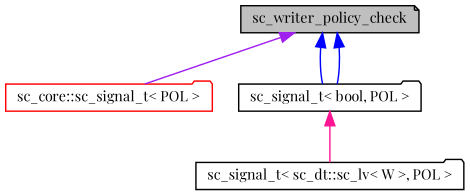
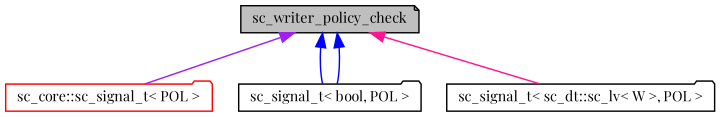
edge "sc_signal_t< sc_dt::sc_lv< W >, POL >" -> "sc_signal_t< bool, POL >": now "sc_signal_t< sc_dt::sc_lv< W >, POL >" -> "sc_writer_policy_check"
